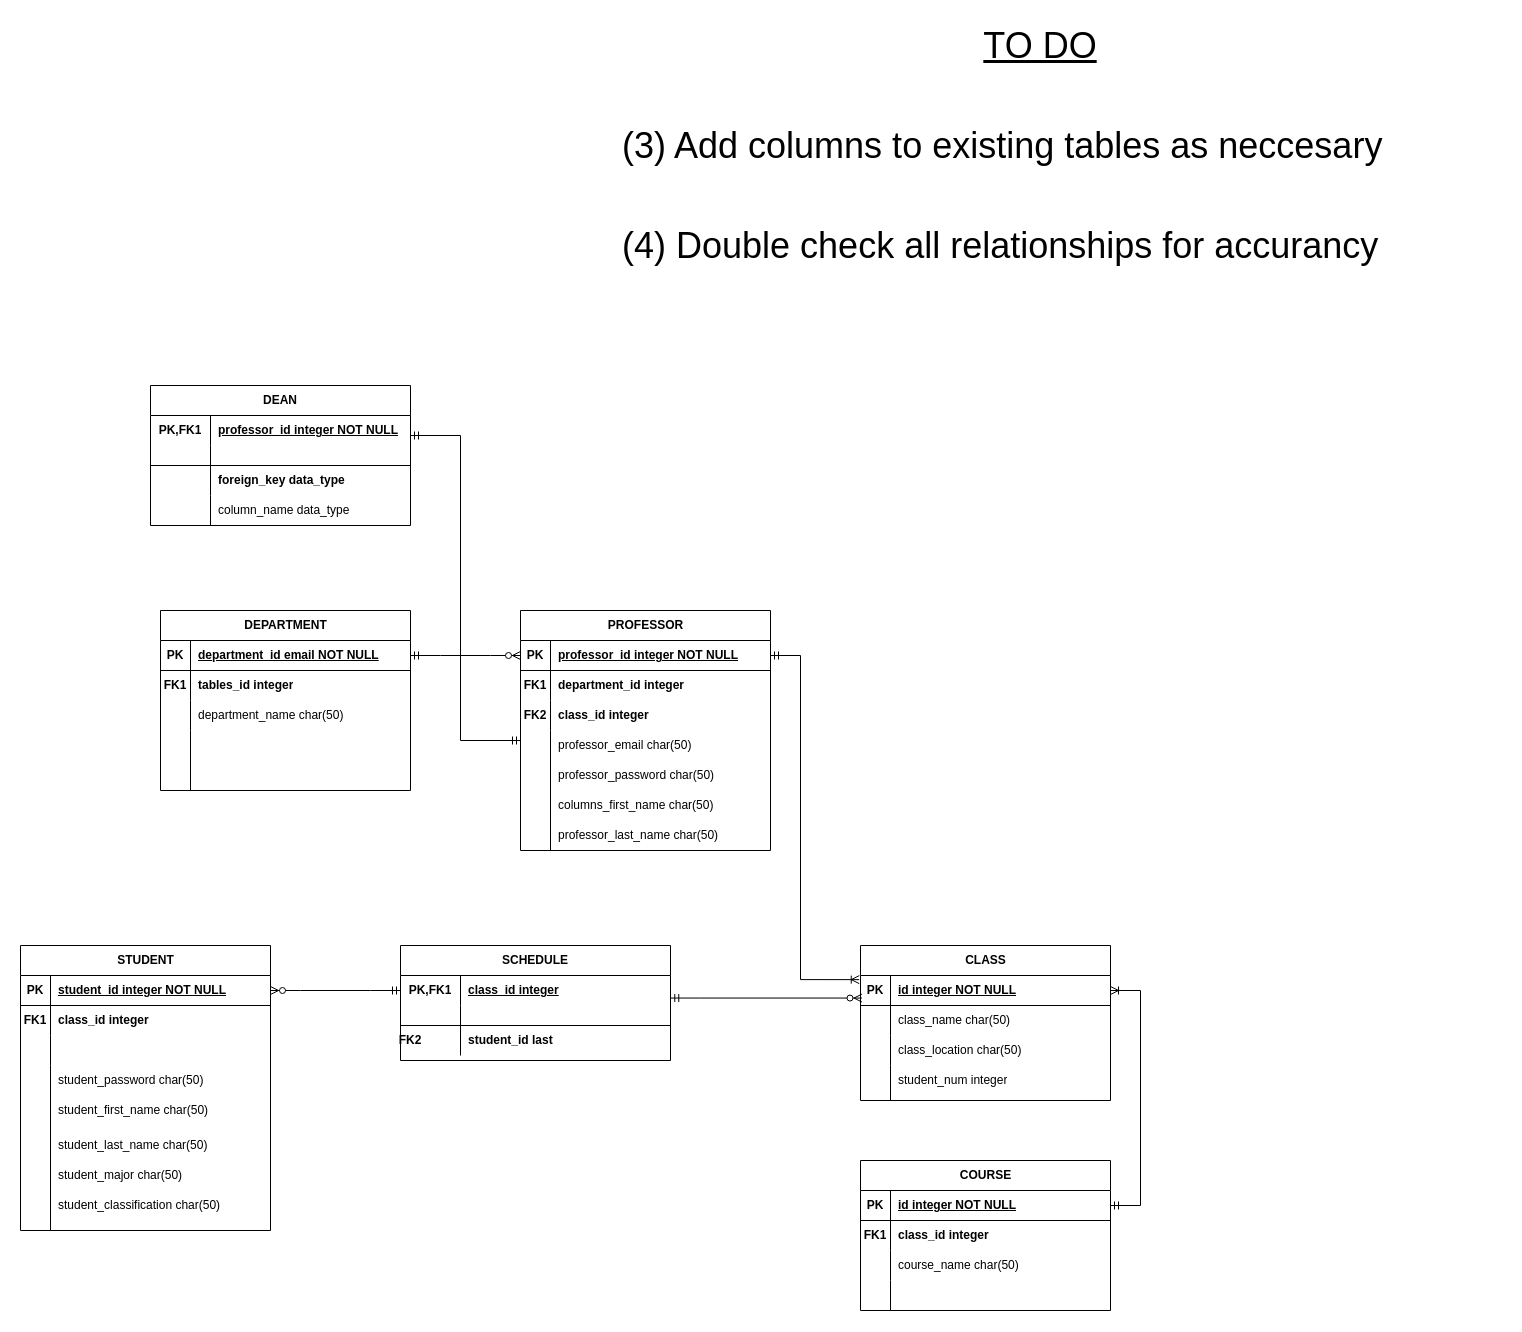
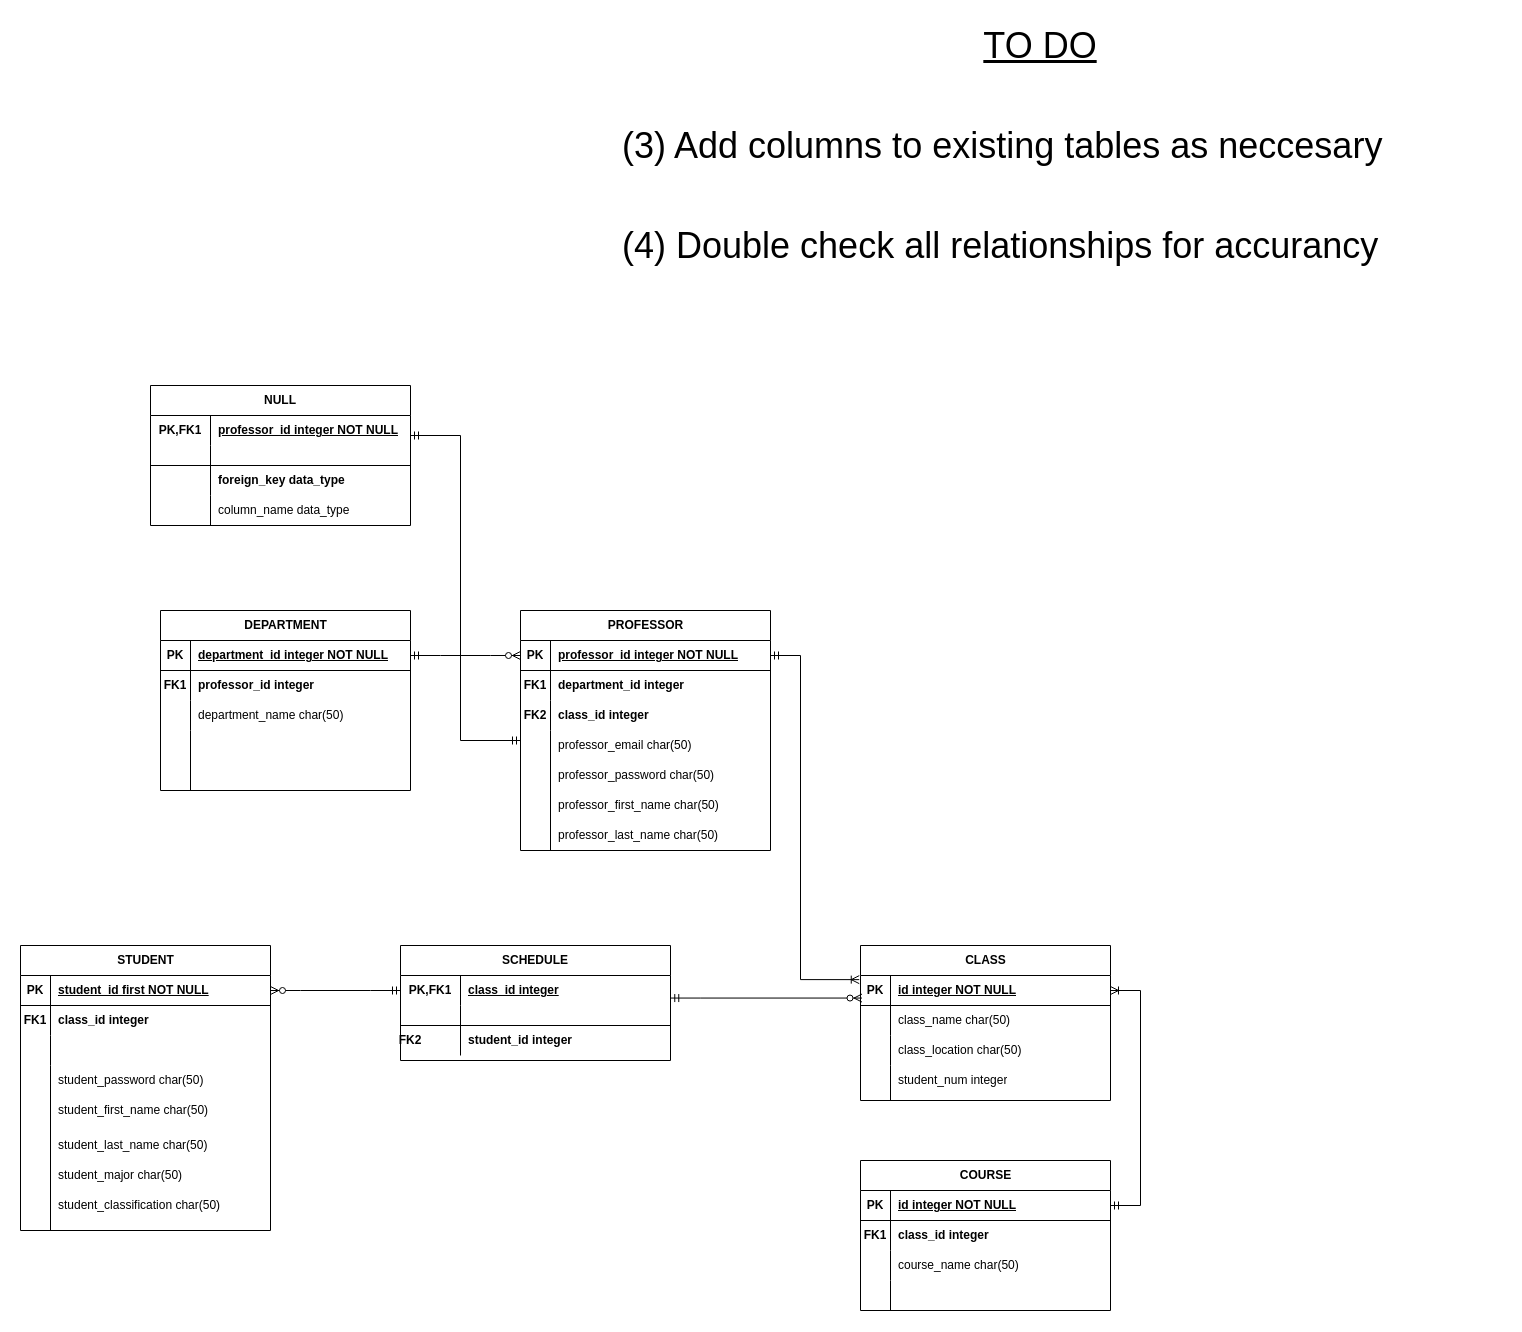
node "DEAN": label "DEAN" -> "NULL"
node "department_id email NOT NULL": label "department_id email NOT NULL" -> "department_id integer NOT NULL"
node "tables_id integer": label "tables_id integer" -> "professor_id integer"
node "columns_first_name char(50)": label "columns_first_name char(50)" -> "professor_first_name char(50)"
node "student_id integer NOT NULL": label "student_id integer NOT NULL" -> "student_id first NOT NULL"
node "student_id last": label "student_id last" -> "student_id integer"
